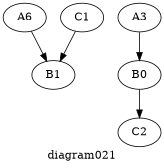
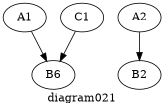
node "A6": label "A6" -> "A1"
node "A3": label "A3" -> "A2"
node "B1": label "B1" -> "B6"
node "B0": label "B0" -> "B2"
node "C2": removed
